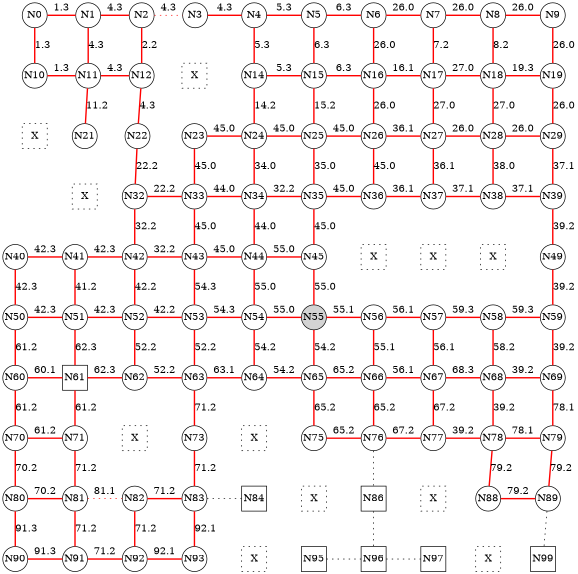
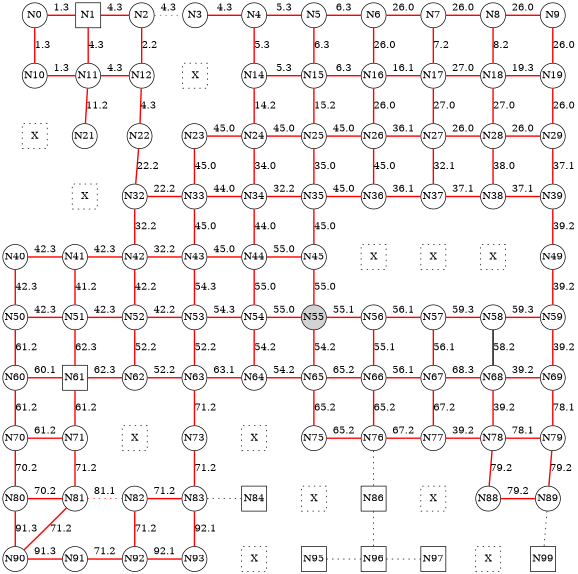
node "N1": shape circle -> square
edge "N27" -- "N37": label "36.1" -> "32.1"
edge "N58" -- "N68": color red -> black
edge "N81" -- "N91": now "N81" -- "N90"
